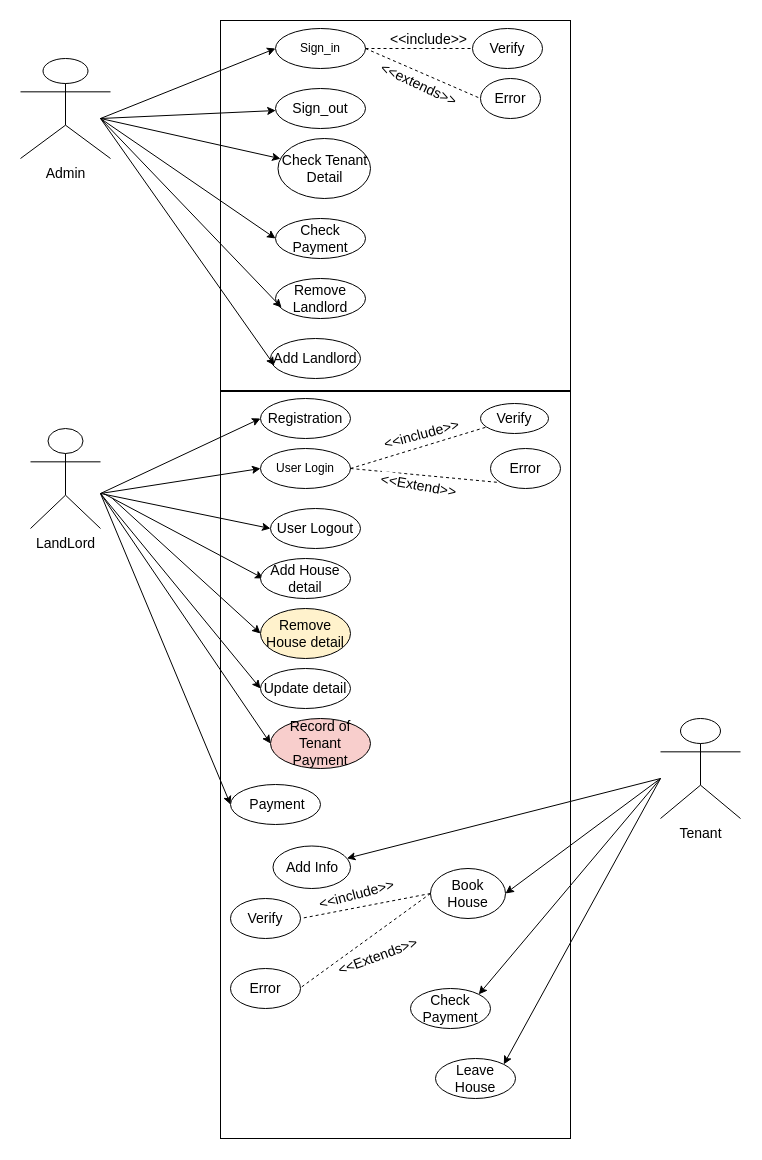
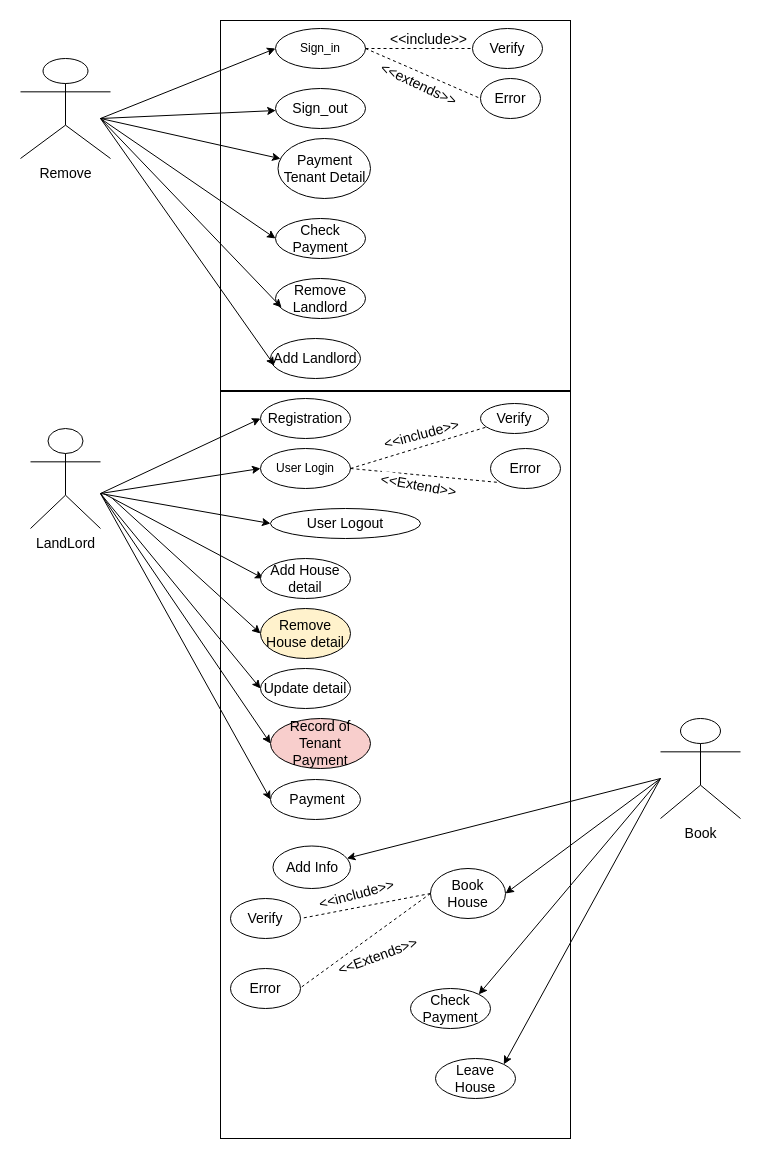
node "Check Tenant Detail": label "Check Tenant Detail" -> "Payment Tenant Detail"
node "Admin": label "Admin" -> "Remove"
node "User Logout": size 90x40 -> 150x30
node "Payment": moved (276, 805) -> (316, 800)
node "Tenant": label "Tenant" -> "Book"
